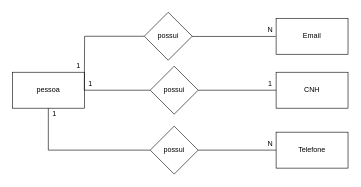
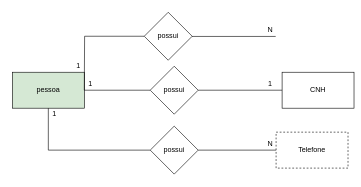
node "Email": removed
node "pessoa": fillcolor #ffffff -> #d5e8d4
node "CNH": moved (312, 90) -> (318, 90)
node "Telefone": style solid -> dashed
